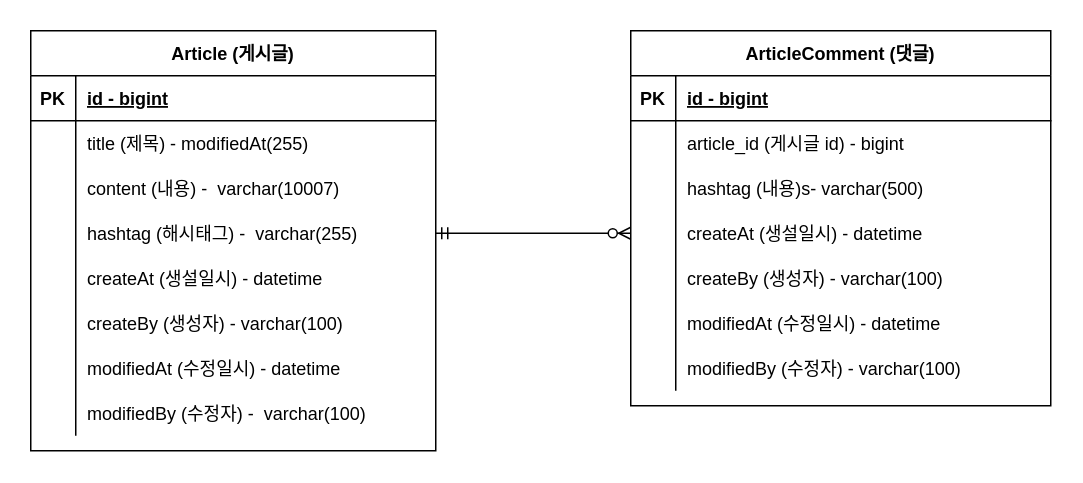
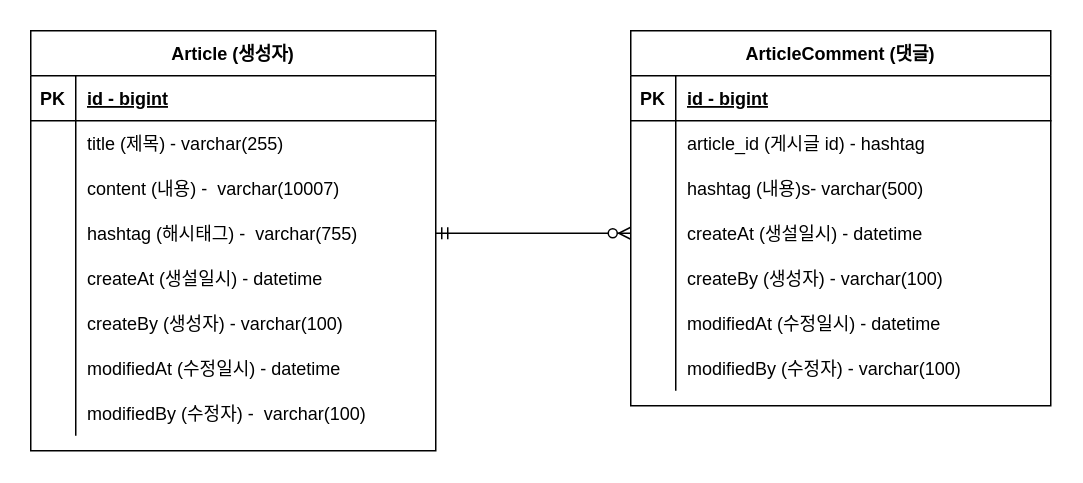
node "Article (게시글)": label "Article (게시글)" -> "Article (생성자)"
node "title (제목) - modifiedAt(255)": label "title (제목) - modifiedAt(255)" -> "title (제목) - varchar(255)"
node "article_id (게시글 id) - bigint": label "article_id (게시글 id) - bigint" -> "article_id (게시글 id) - hashtag"
node "hashtag (해시태그) - varchar(255)": label "hashtag (해시태그) - varchar(255)" -> "hashtag (해시태그) - varchar(755)"
